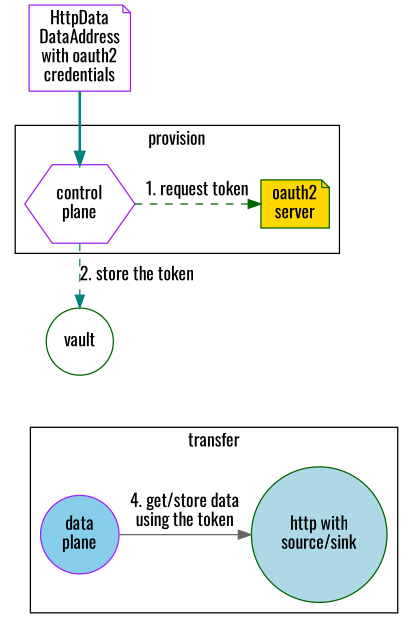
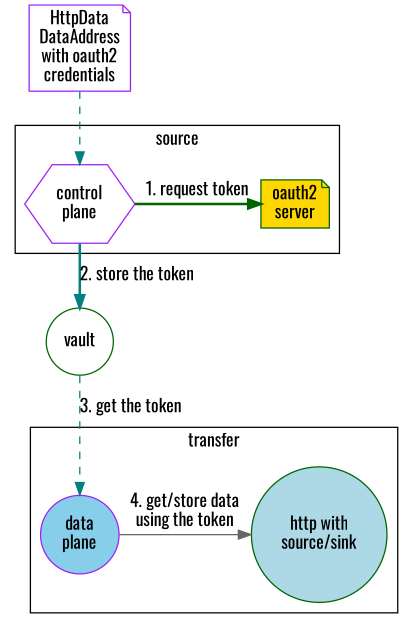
edge "HttpData DataAddress with oauth2 credentials" -> "control plane": style bold -> dashed
cluster "provision": label "provision" -> "source"
edge "control plane" -> "oauth2 server": style dashed -> bold
edge "control plane" -> "vault": style dashed -> bold
edge "vault" -> "data plane": added, label "3. get the token"
